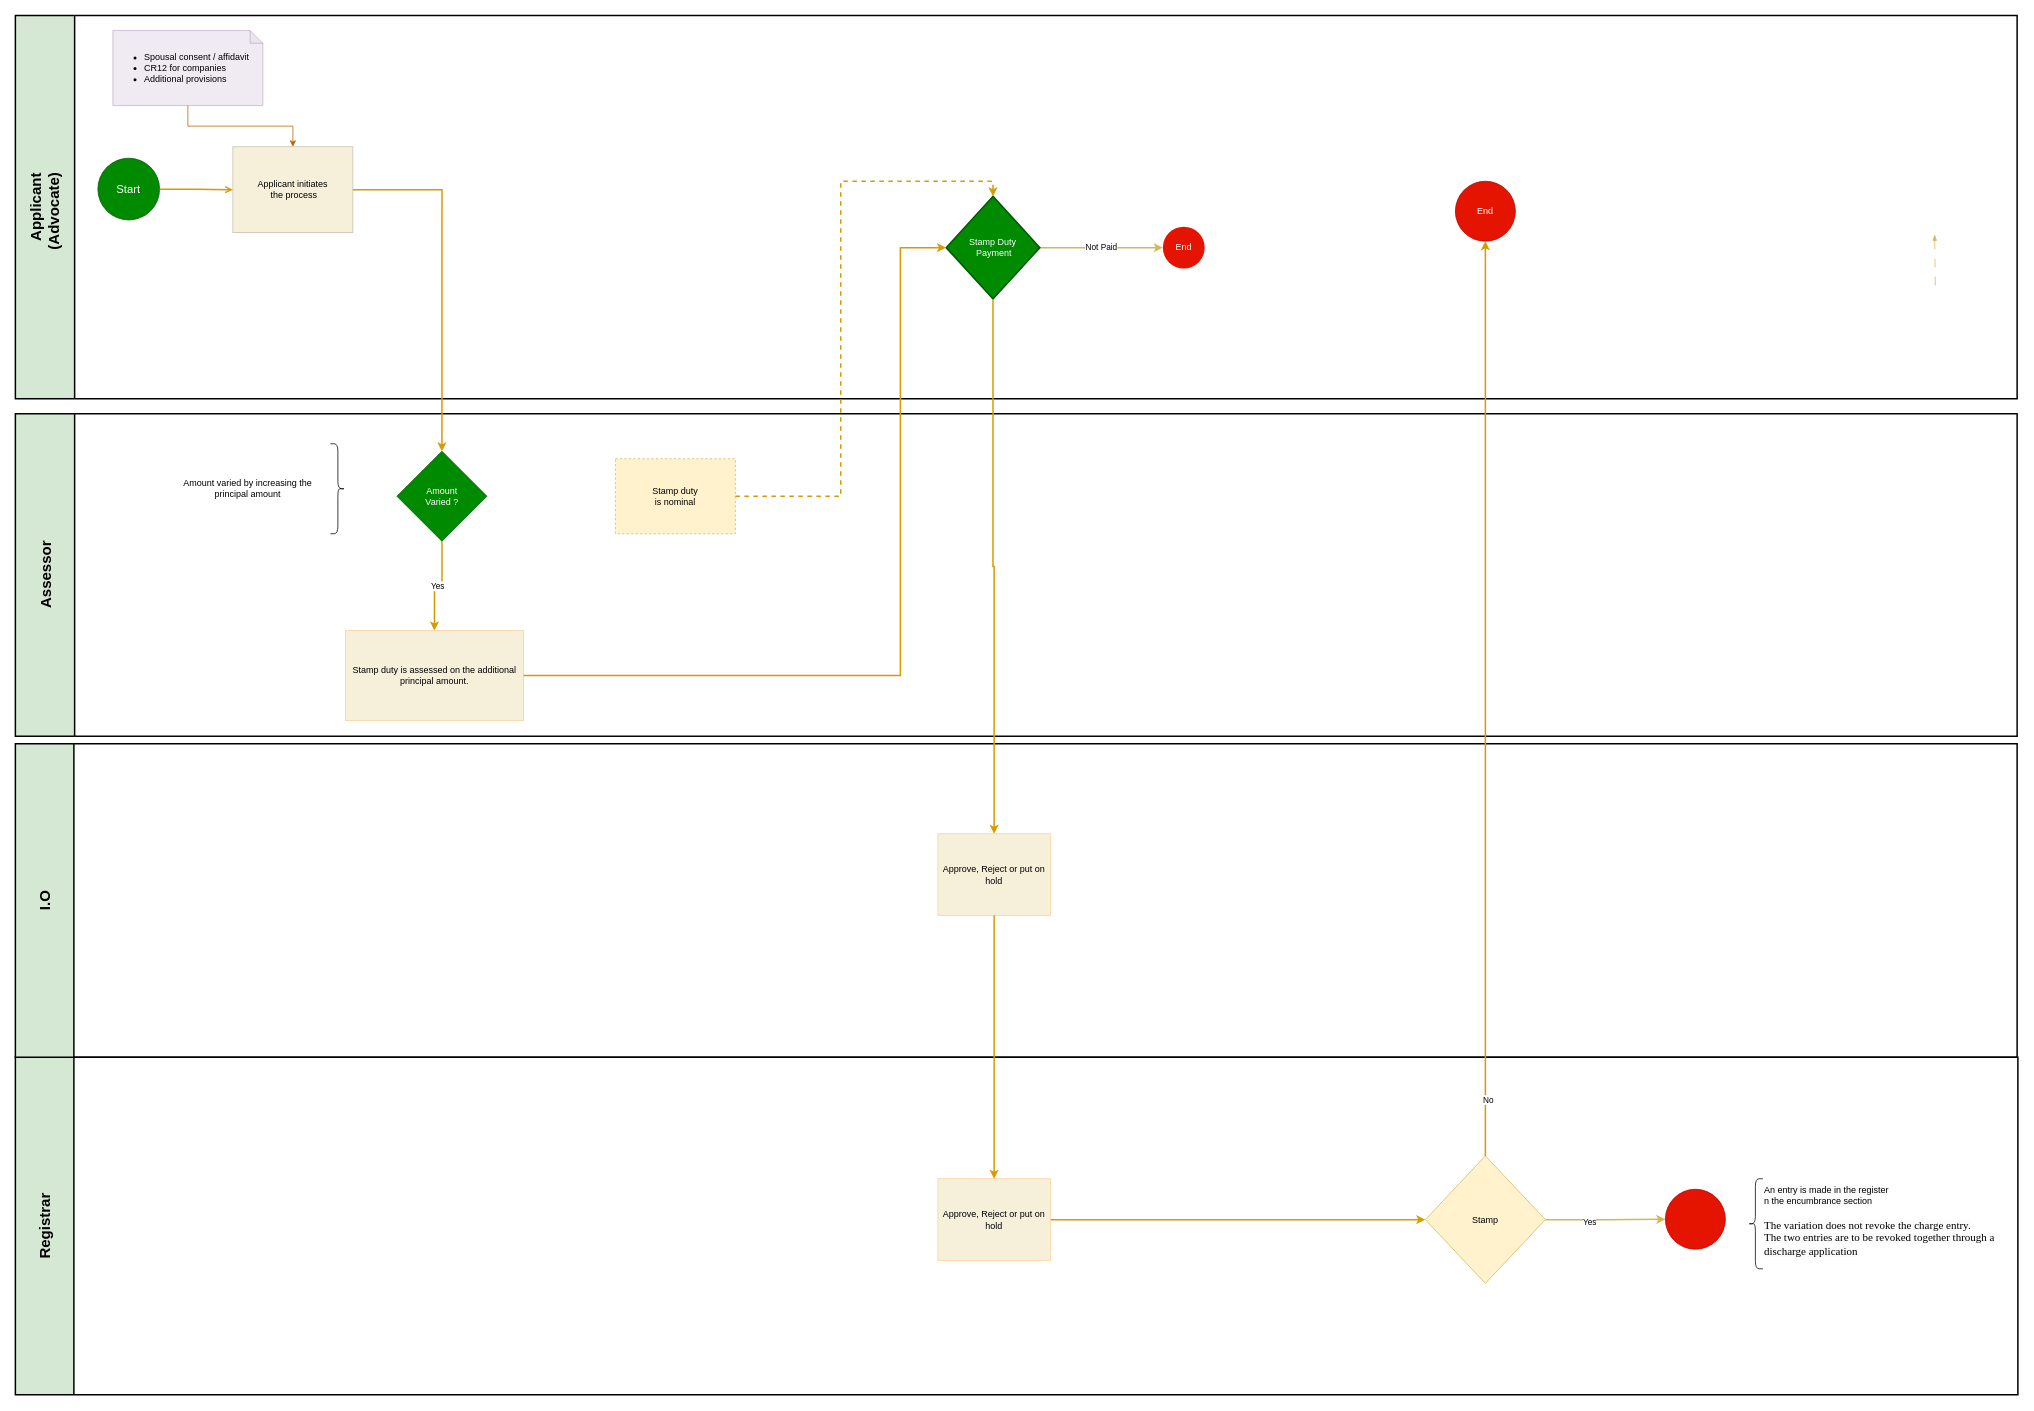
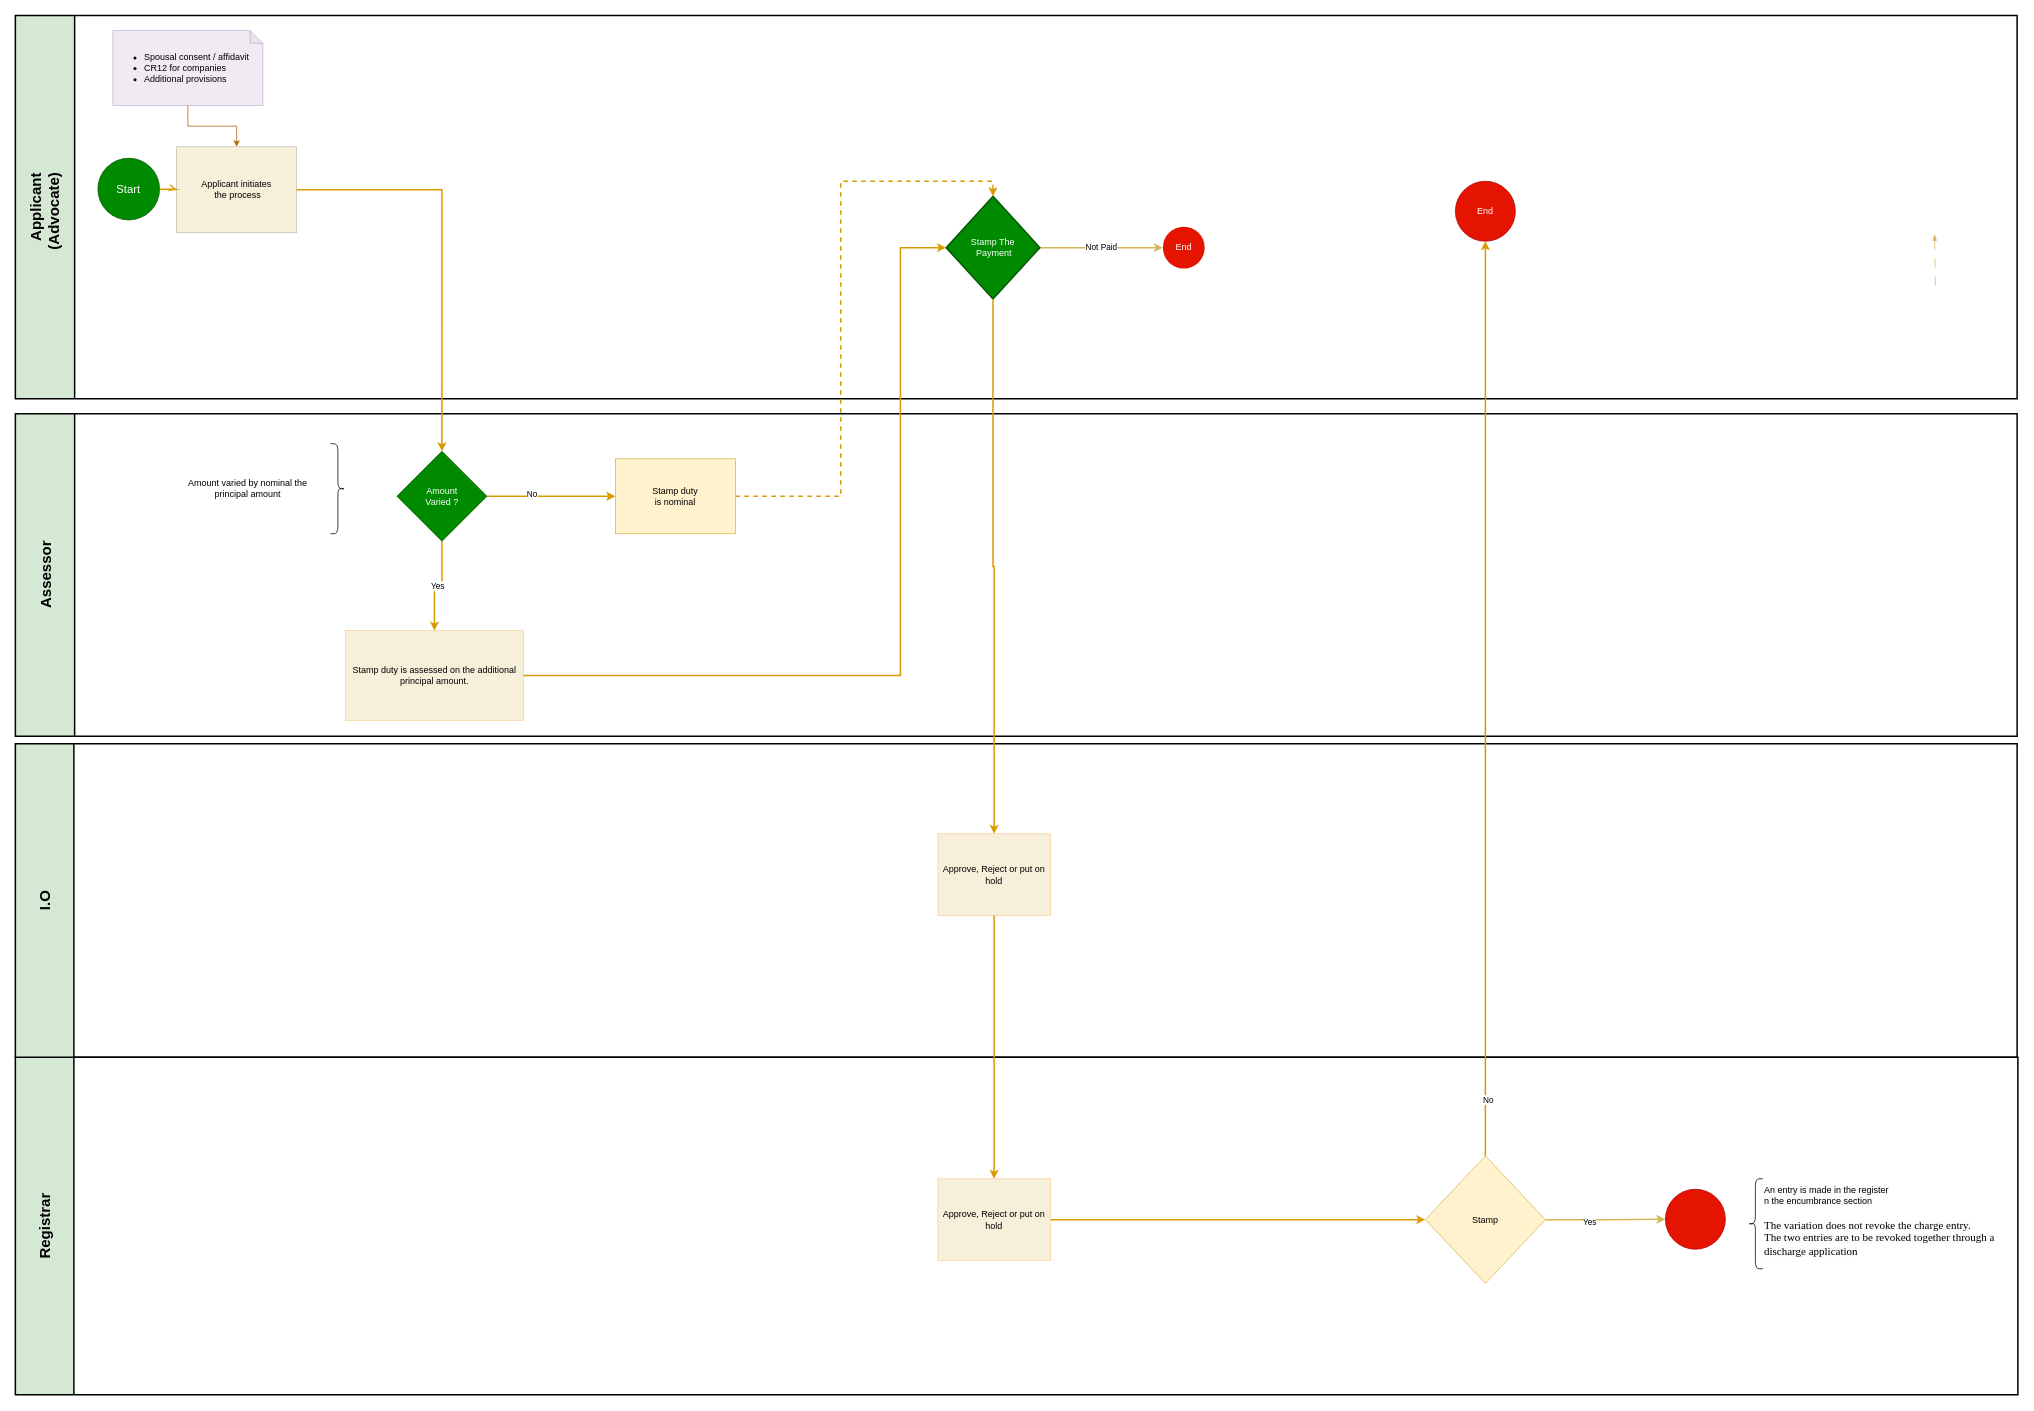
node "Applicant initiates the process": moved (293, 190) -> (237, 190)
node "Stamp Duty Payment": label "Stamp Duty Payment" -> "Stamp The Payment"
node "Amount varied by increasing the principal amount": label "Amount varied by increasing the principal amount" -> "Amount varied by nominal the principal amount"
edge "Amount Varied ?" -> "Stamp duty is nominal": added, label "No"
node "Stamp duty is nominal": style dashed -> solid
